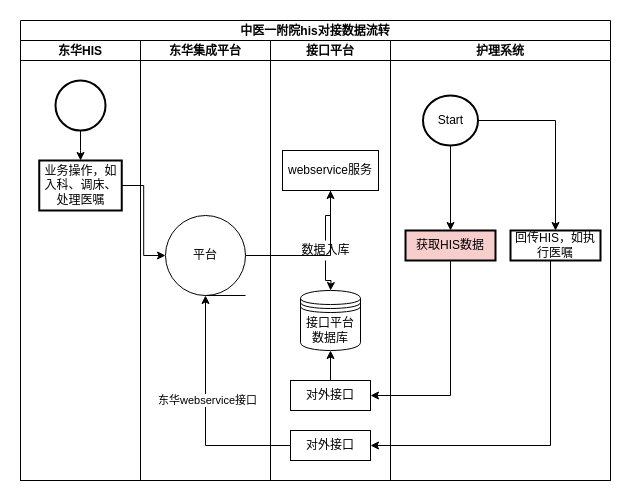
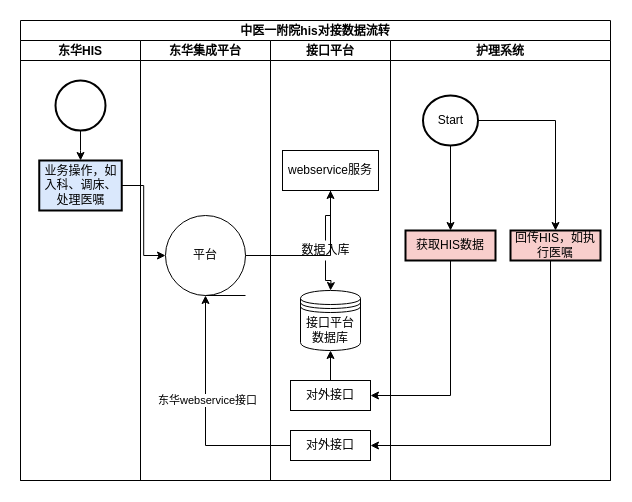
node "业务操作，如入科、调床、处理医嘱": fillcolor #ffffff -> #dae8fc
node "回传HIS，如执行医嘱": fillcolor #ffffff -> #f8cecc
